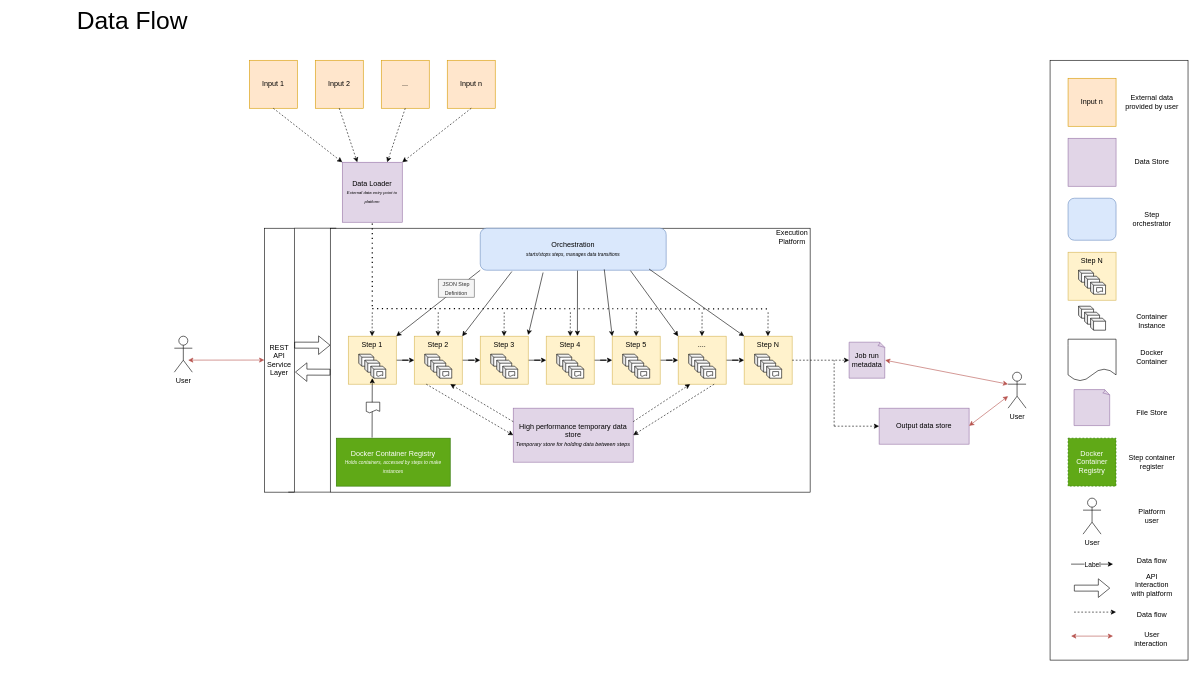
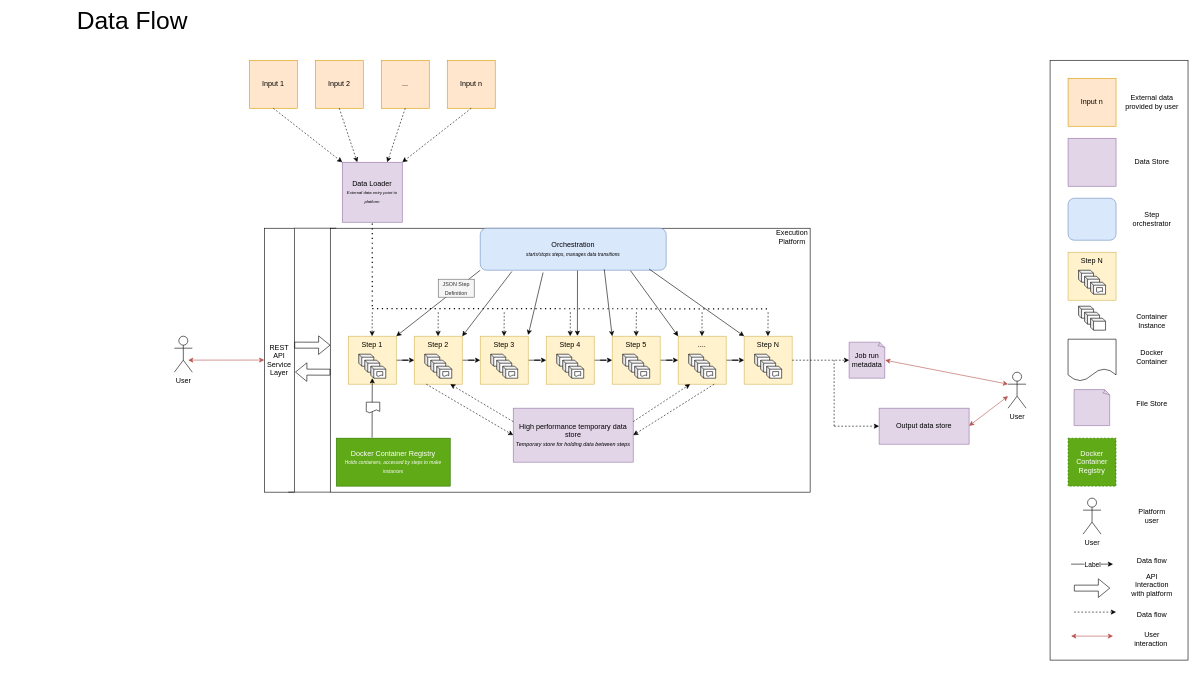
node "File Store": moved (1152, 413) -> (1152, 404)
node "Step container register": removed
